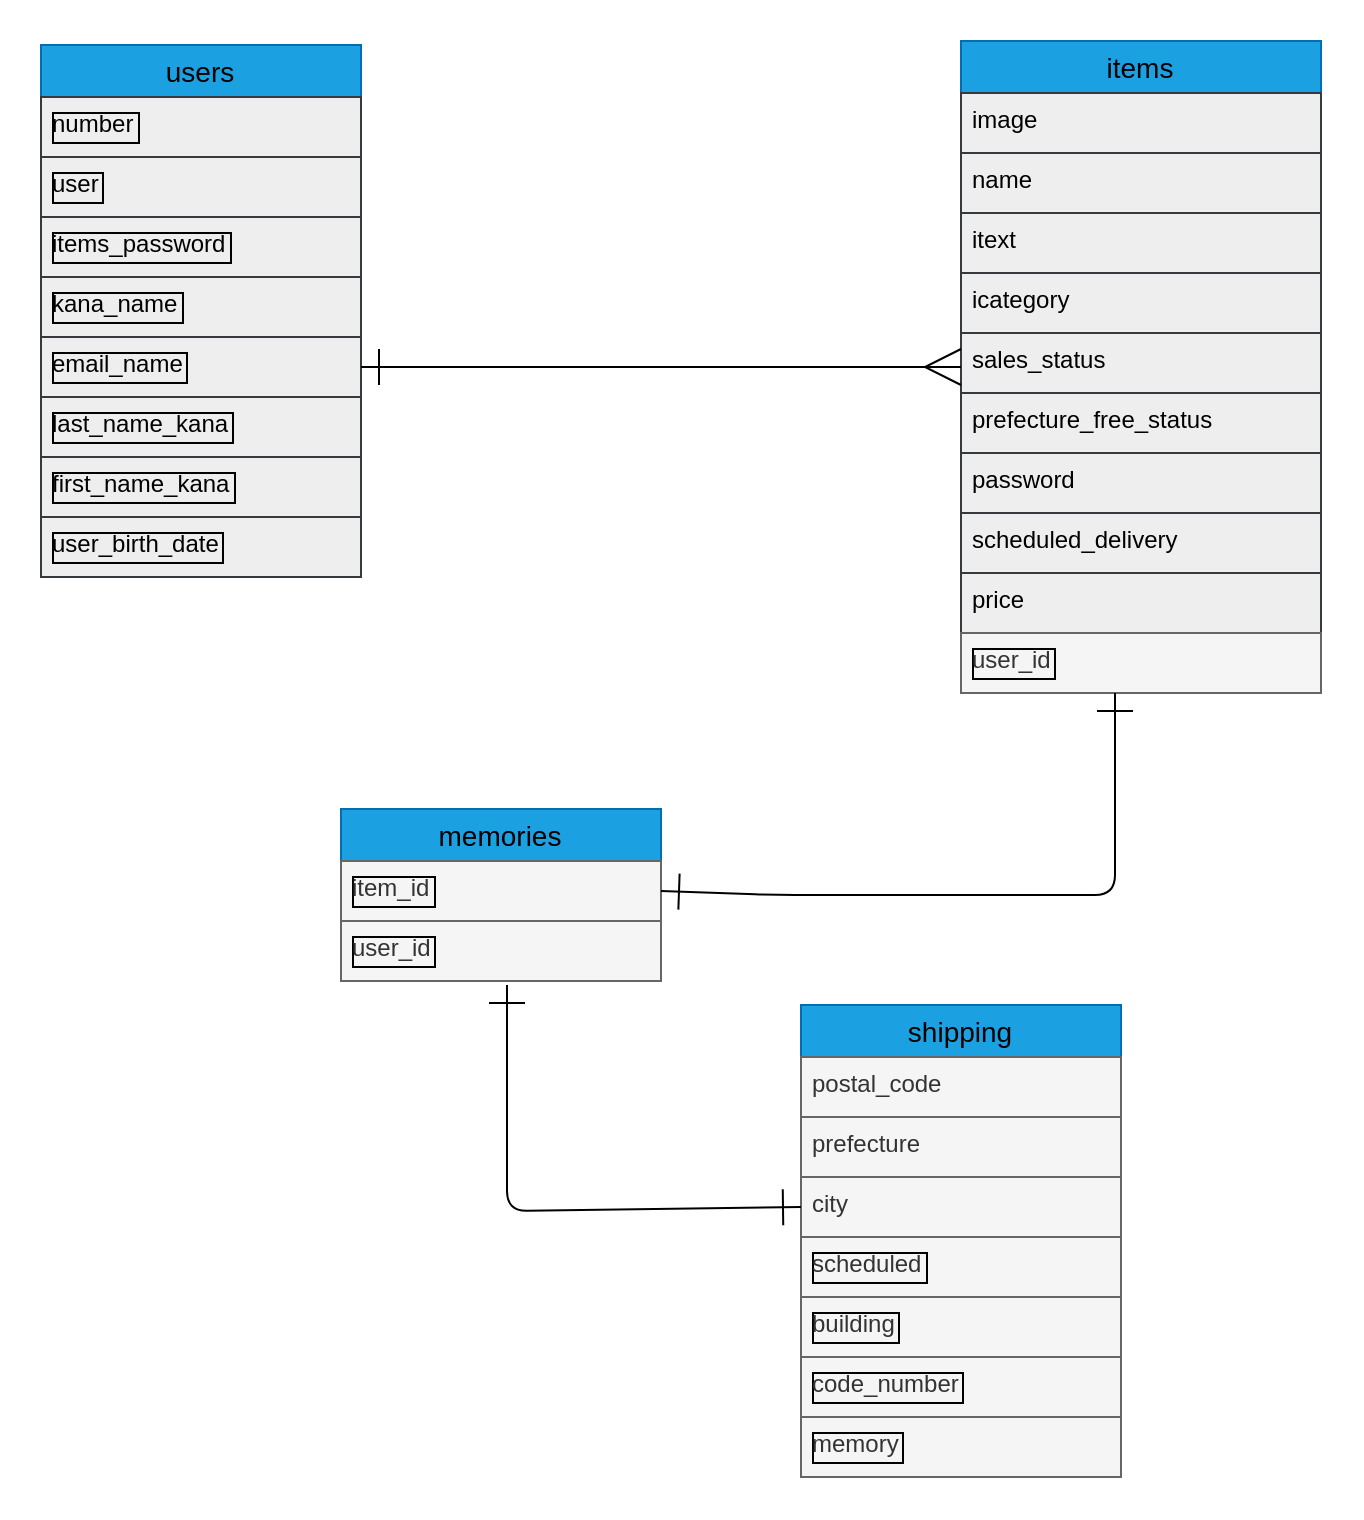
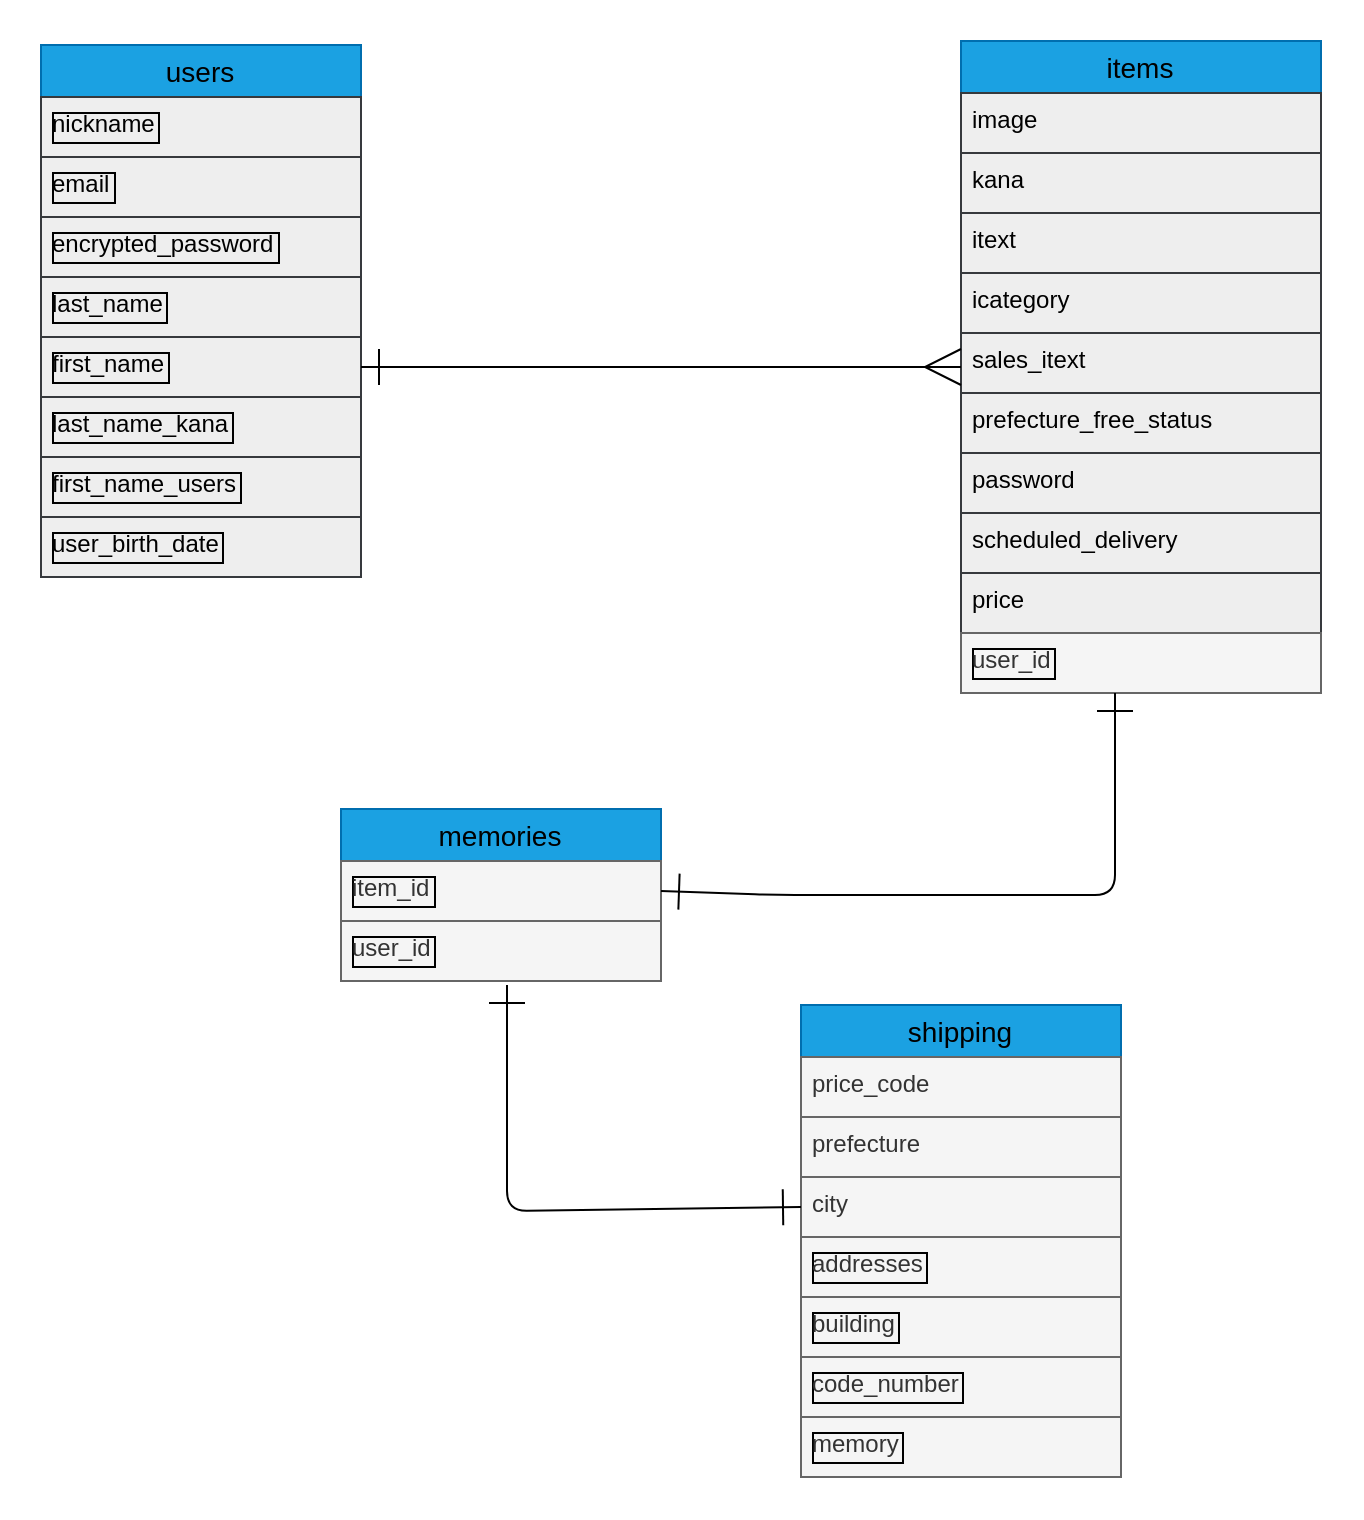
node "number": label "number" -> "nickname"
node "name": label "name" -> "kana"
node "user": label "user" -> "email"
node "items_password": label "items_password" -> "encrypted_password"
node "kana_name": label "kana_name" -> "last_name"
node "sales_status": label "sales_status" -> "sales_itext"
node "email_name": label "email_name" -> "first_name"
node "first_name_kana": label "first_name_kana" -> "first_name_users"
node "postal_code": label "postal_code" -> "price_code"
node "scheduled": label "scheduled" -> "addresses"
